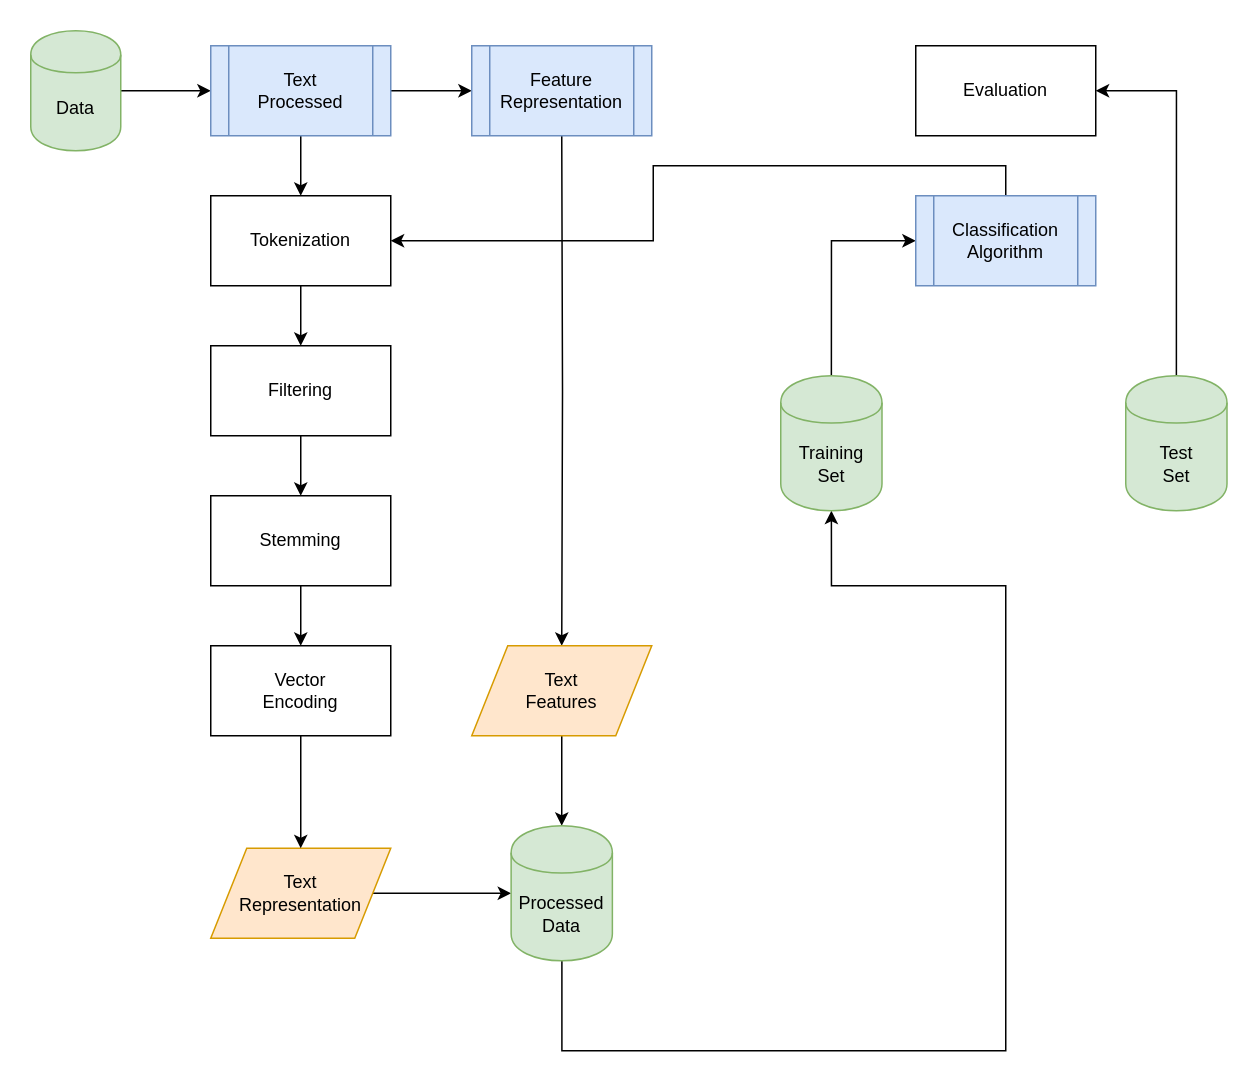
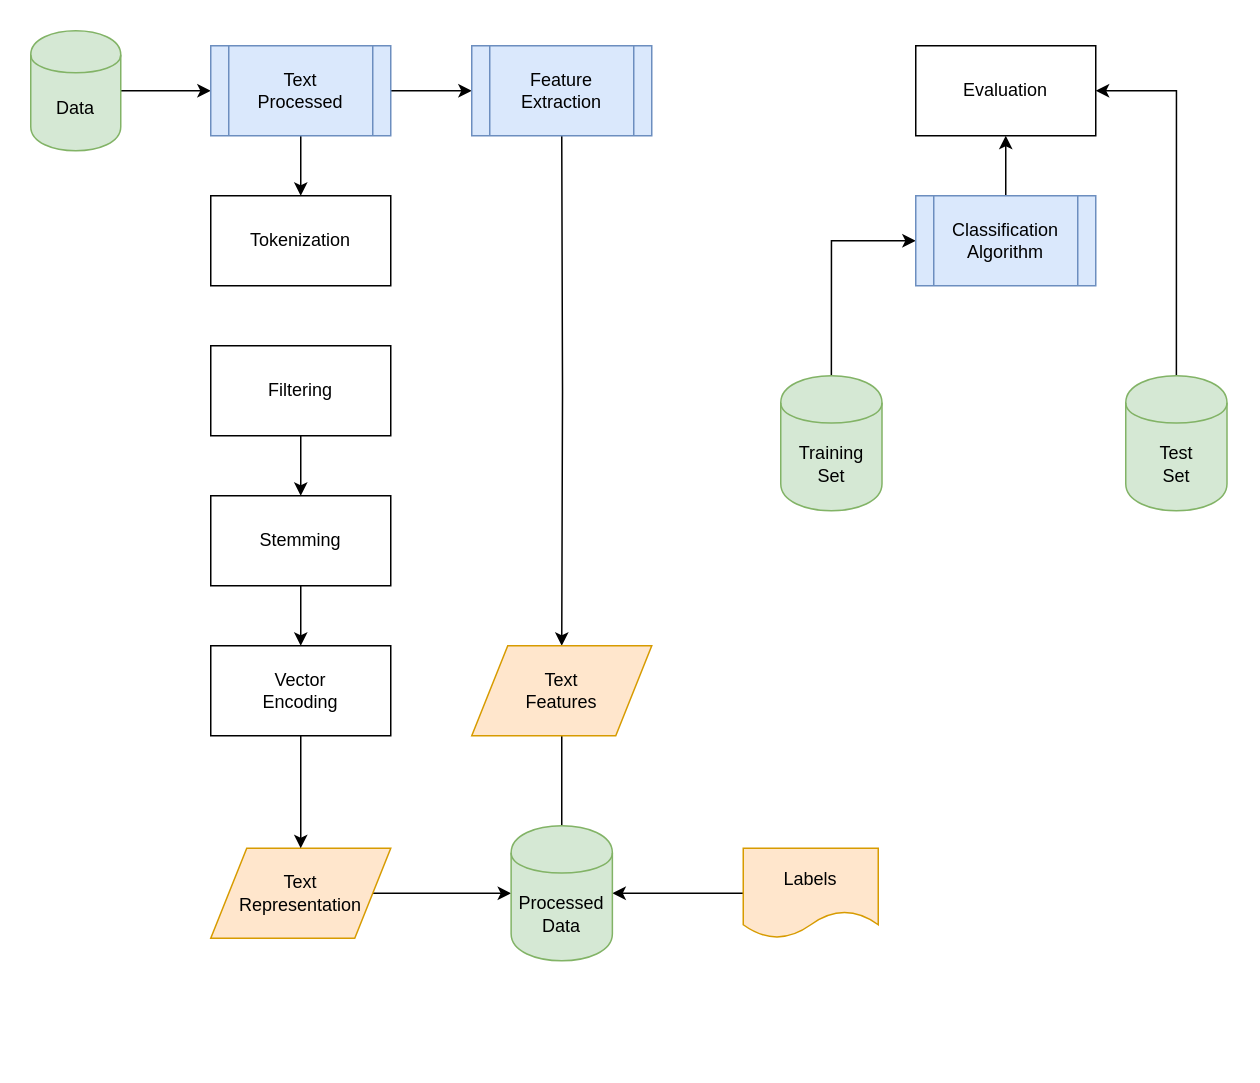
node "Feature Representation": label "Feature Representation" -> "Feature Extraction"
edge "Classification Algorithm" -> "Tokenization": now "Classification Algorithm" -> "Evaluation"
edge "Tokenization" -> "Filtering": removed
edge "Text Features" -> "Processed Data": arrowhead classic -> none
edge "Labels" -> "Processed Data": added
node "Labels": added
edge "Processed Data" -> "Training Set": removed
